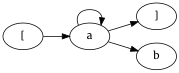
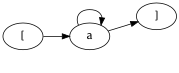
node "b": removed
